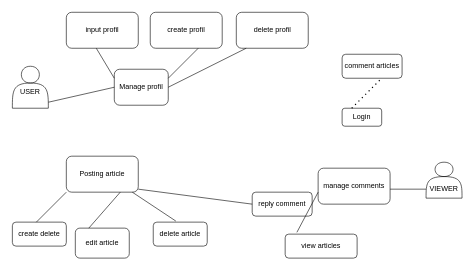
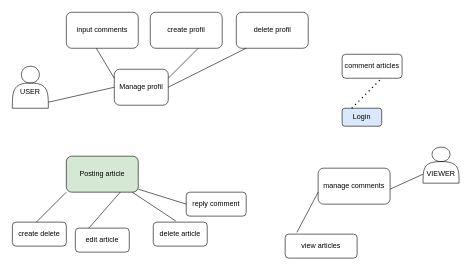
node "input profil": label "input profil" -> "input comments"
node "Login": fillcolor #ffffff -> #dae8fc
node "Posting article": fillcolor #ffffff -> #d5e8d4
node "VIEWER": moved (444, 180) -> (441, 165)
node "reply comment": moved (282, 204) -> (216, 204)
node "edit article": size 54x30 -> 54x24
